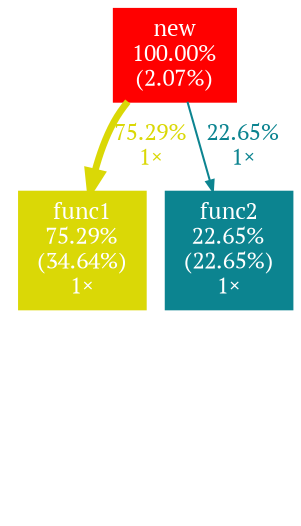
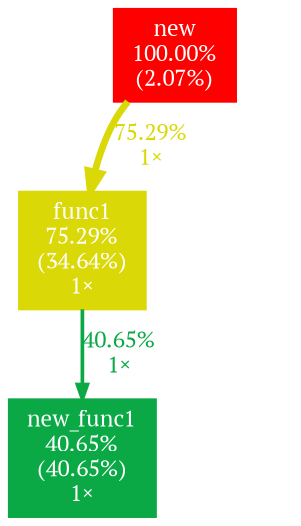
node "func2 22.65% (22.65%) 1×": removed
node "new_func1 40.65% (40.65%) 1×": added
